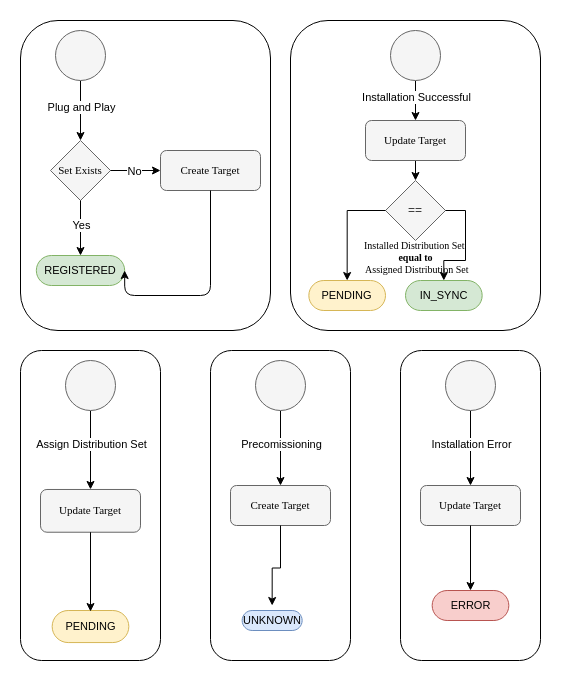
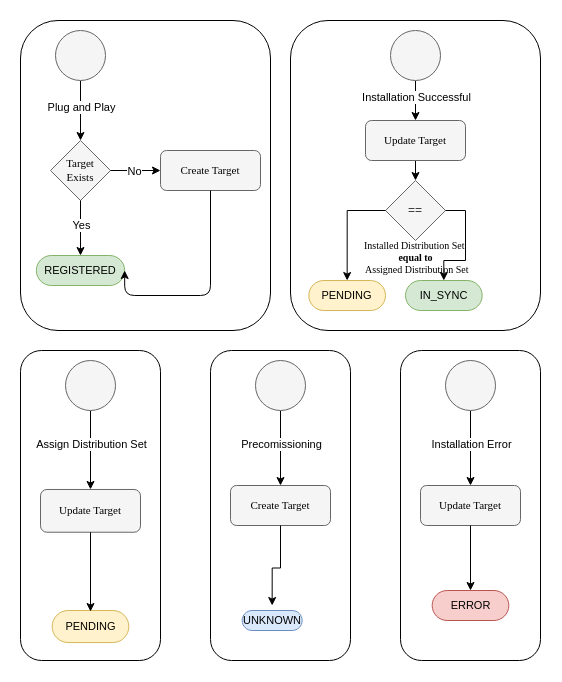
node "Set Exists": label "Set Exists" -> "Target Exists"
